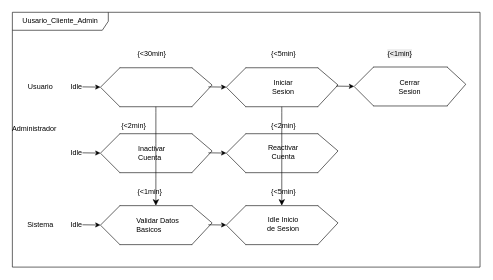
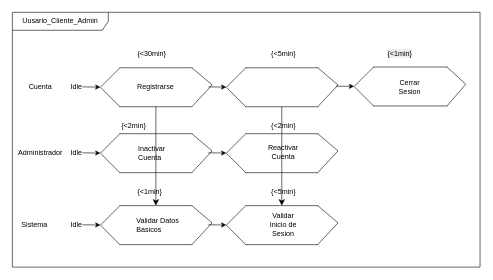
node "Usuario": label "Usuario" -> "Cuenta"
node "Registrarse": added
node "Iniciar Sesion": removed
node "Administrador": moved (34, 129) -> (40, 153)
node "Sistema": moved (40, 225) -> (34, 225)
node "Idle Inicio de Sesion": label "Idle Inicio de Sesion" -> "Validar Inicio de Sesion"
